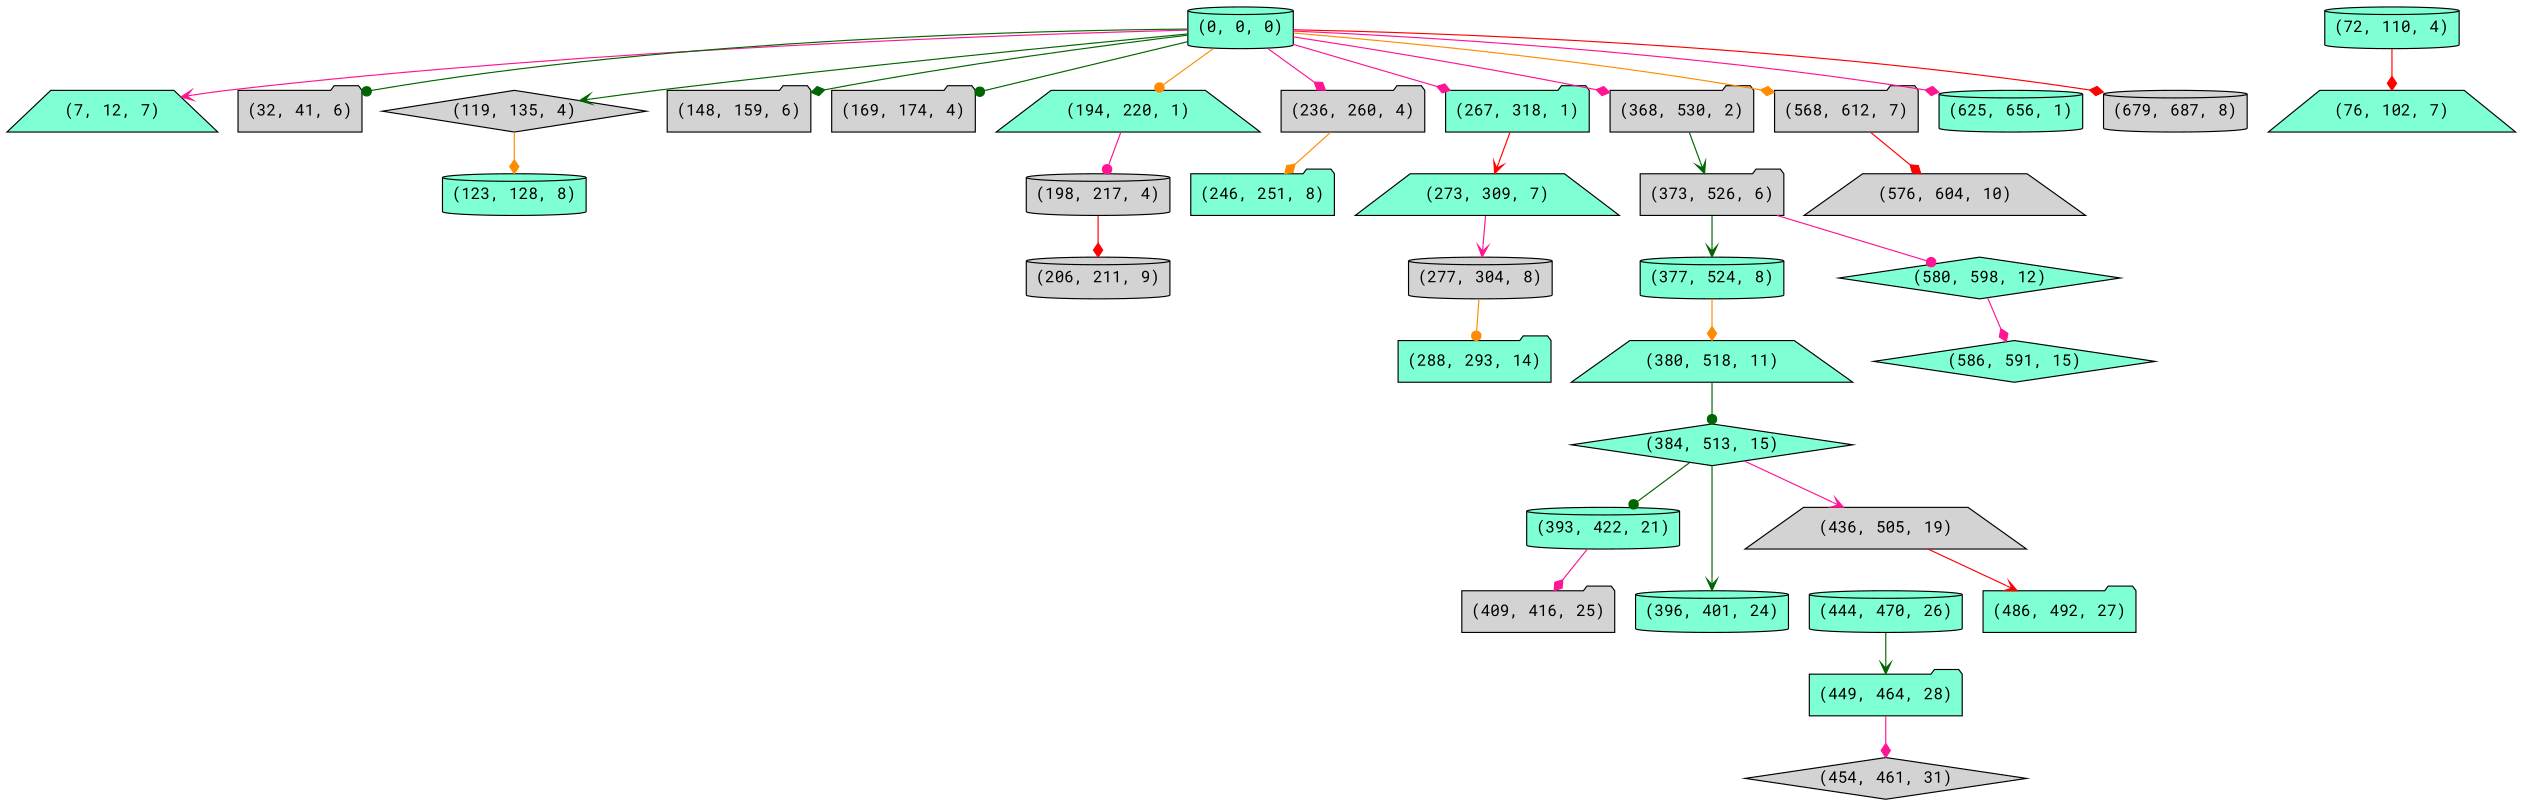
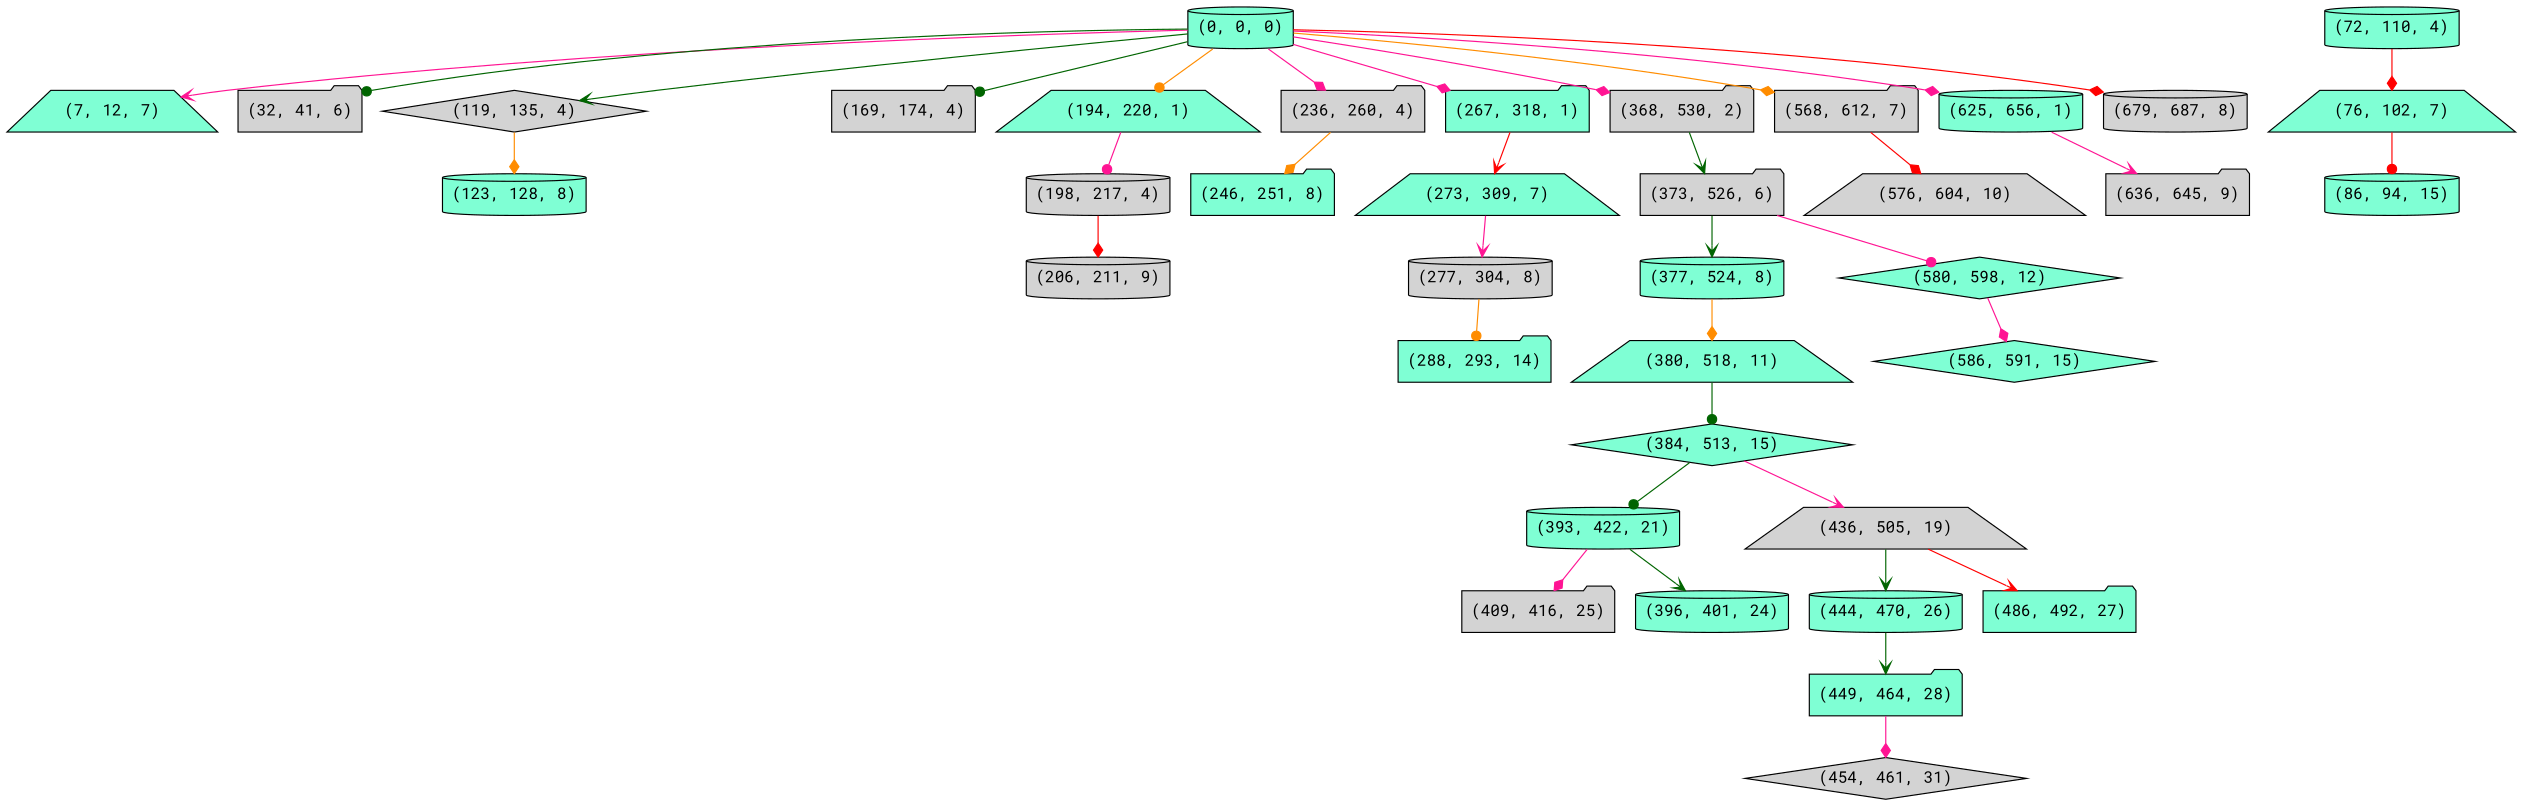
node "(148, 159, 6)": removed
node "(636, 645, 9)": added
node "(86, 94, 15)": added
edge "(384, 513, 15)" -> "(396, 401, 24)": now "(393, 422, 21)" -> "(396, 401, 24)"
edge "(436, 505, 19)" -> "(444, 470, 26)": added
